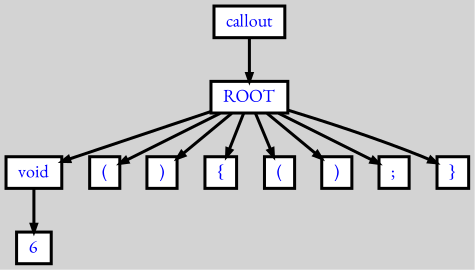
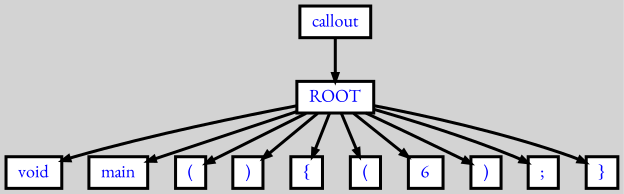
node "main": added
edge "void" -> "6": now "ROOT" -> "6"
